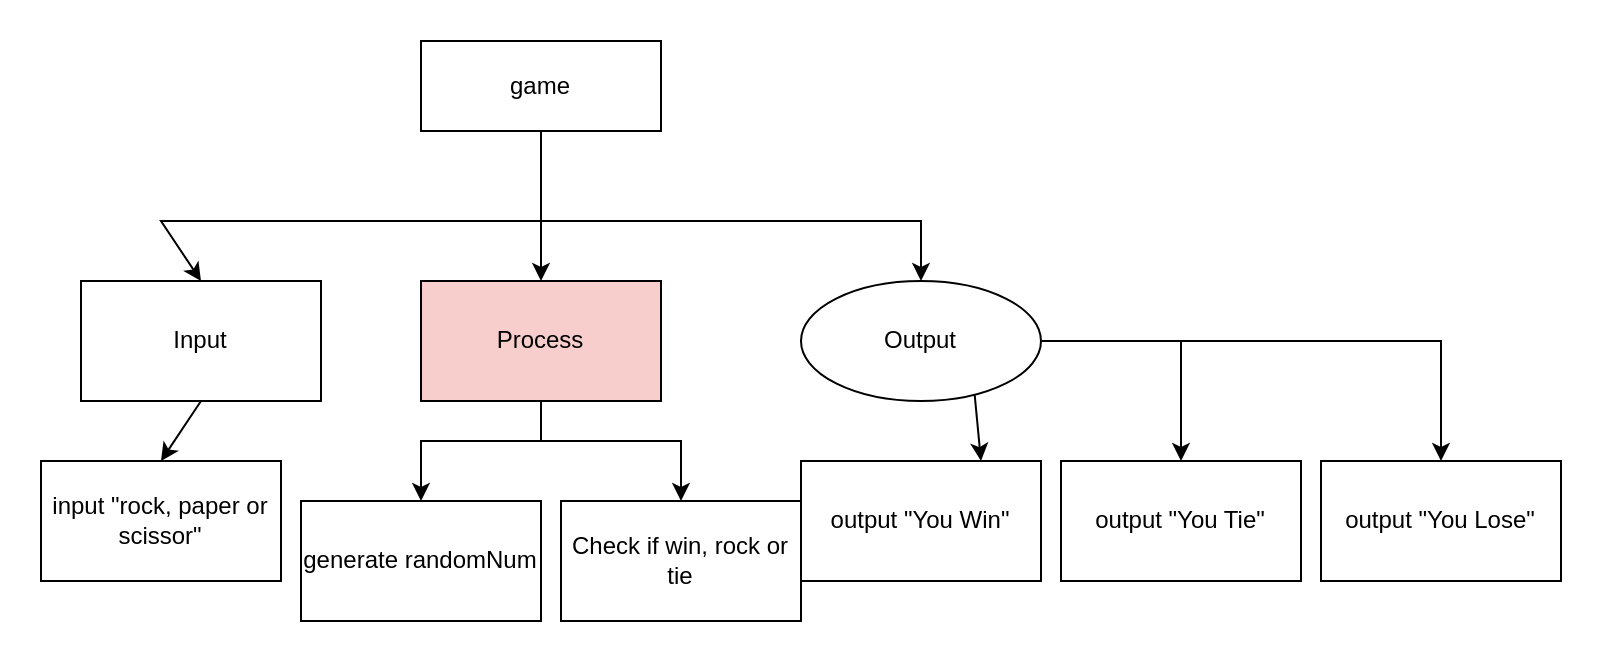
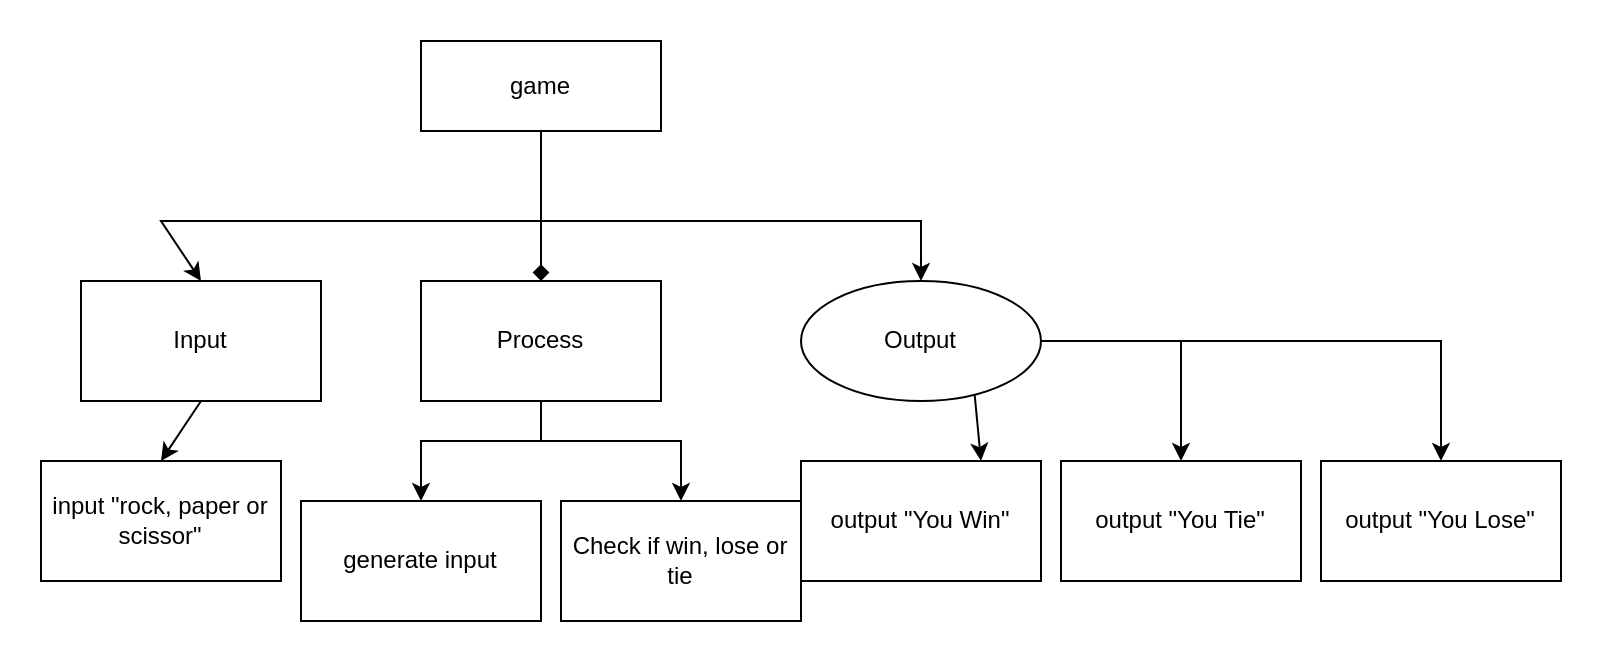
edge "game" -> "Process": arrowhead classic -> diamond
node "Process": fillcolor #f8cecc -> #ffffff
node "generate randomNum": label "generate randomNum" -> "generate input"
node "Check if win, rock or tie": label "Check if win, rock or tie" -> "Check if win, lose or tie"
